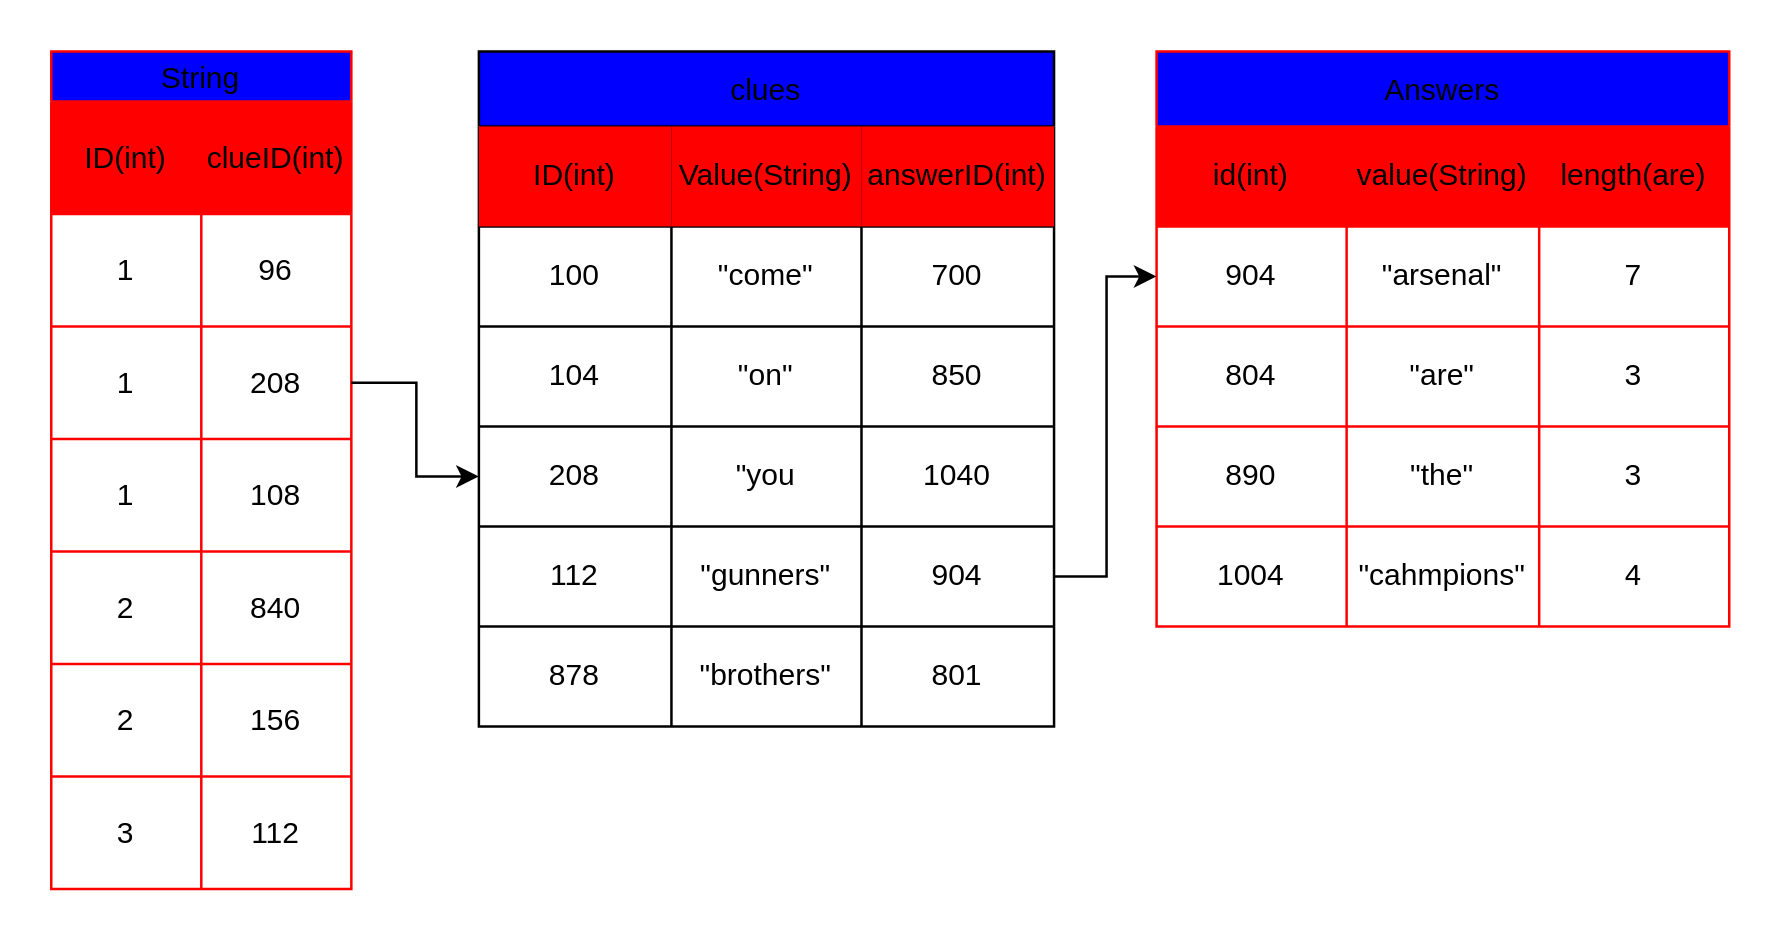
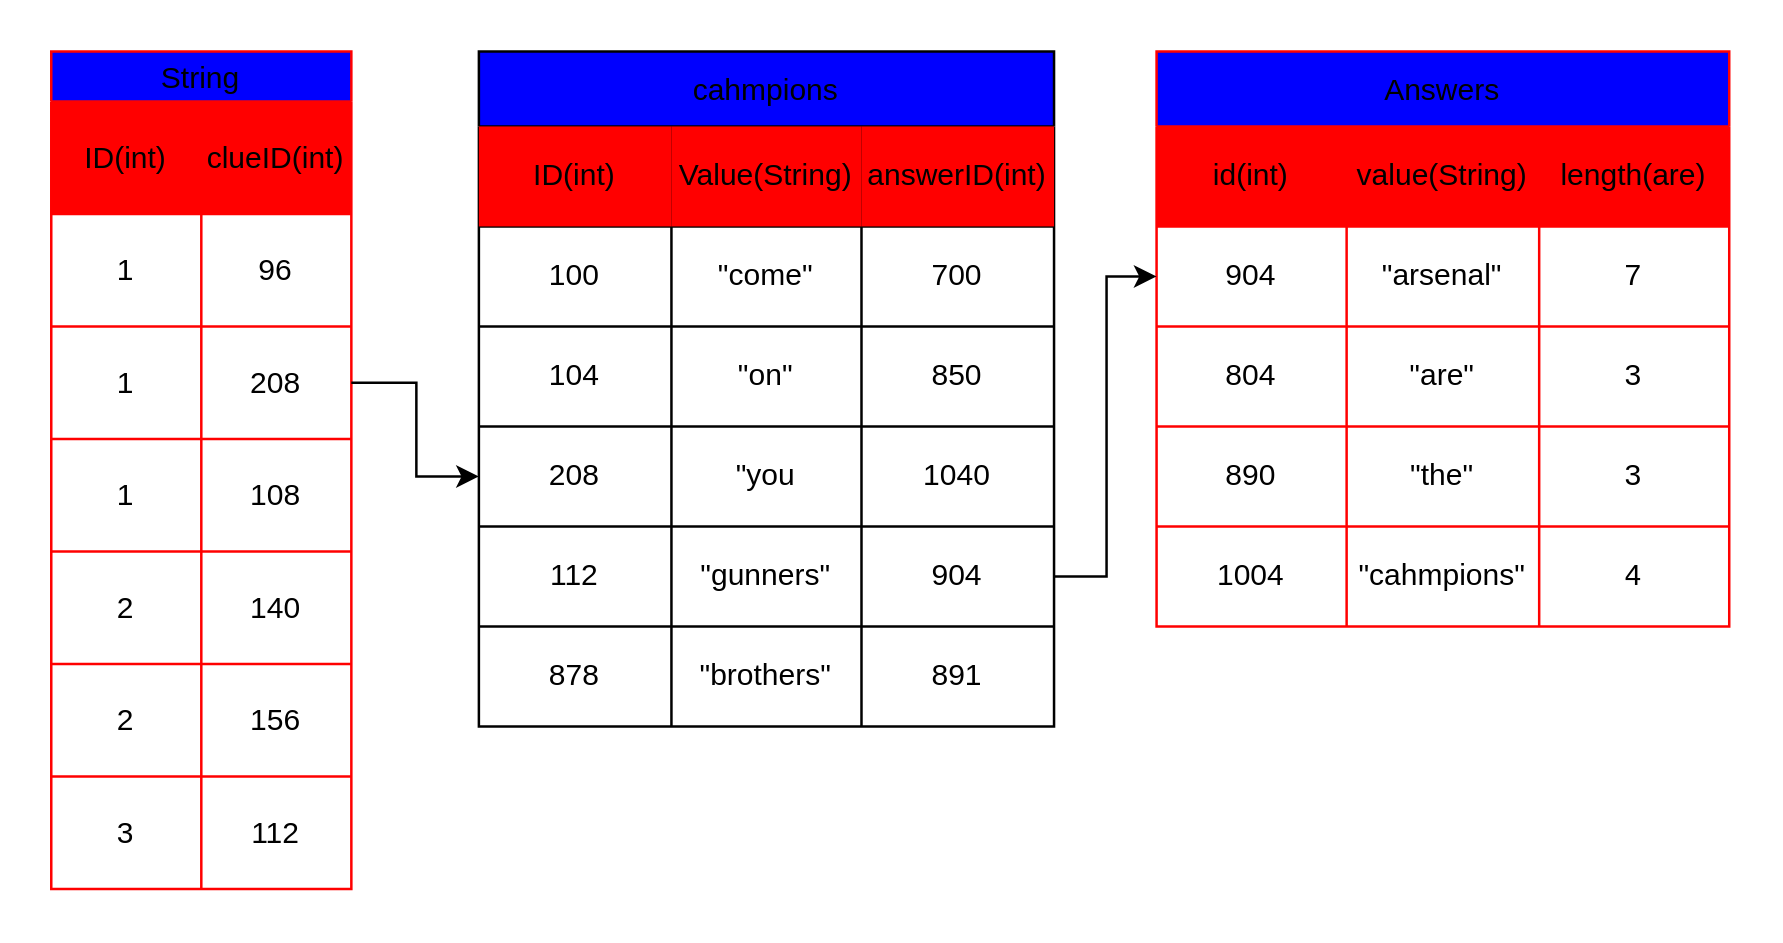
node "clues": label "clues" -> "cahmpions"
node "840": label "840" -> "140"
node "801": label "801" -> "891"
